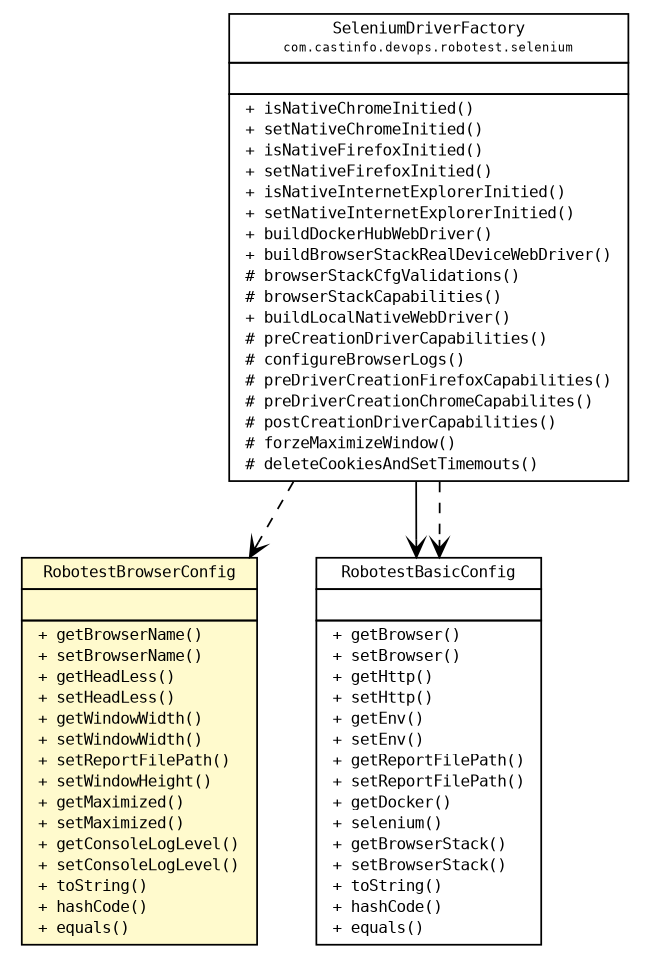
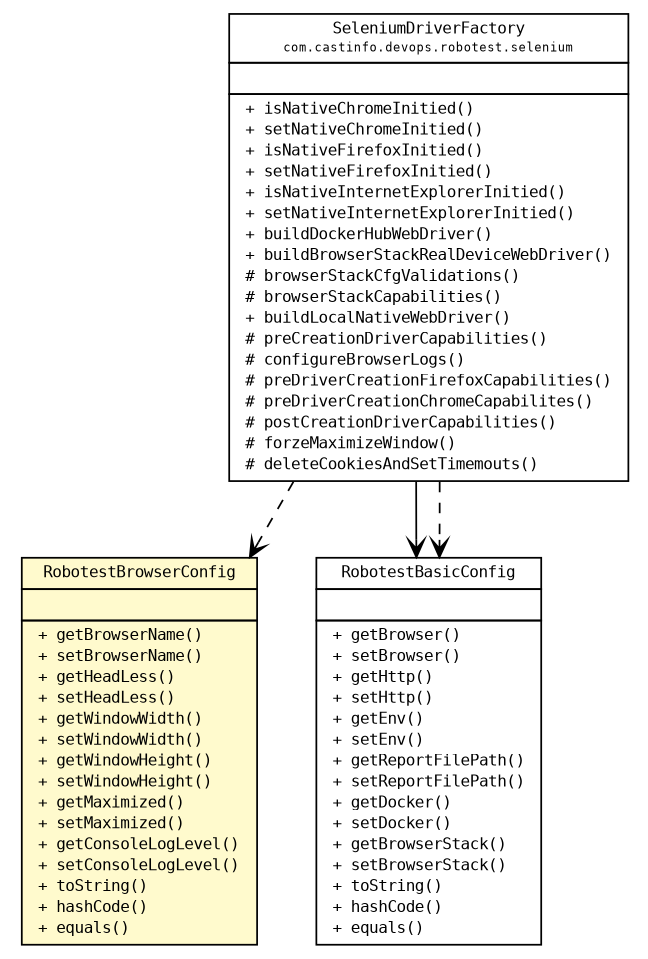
node "RobotestBrowserConfig": text "+ setReportFilePath()" -> "+ getWindowHeight()"
node "RobotestBasicConfig": text "+ selenium()" -> "+ setDocker()"
